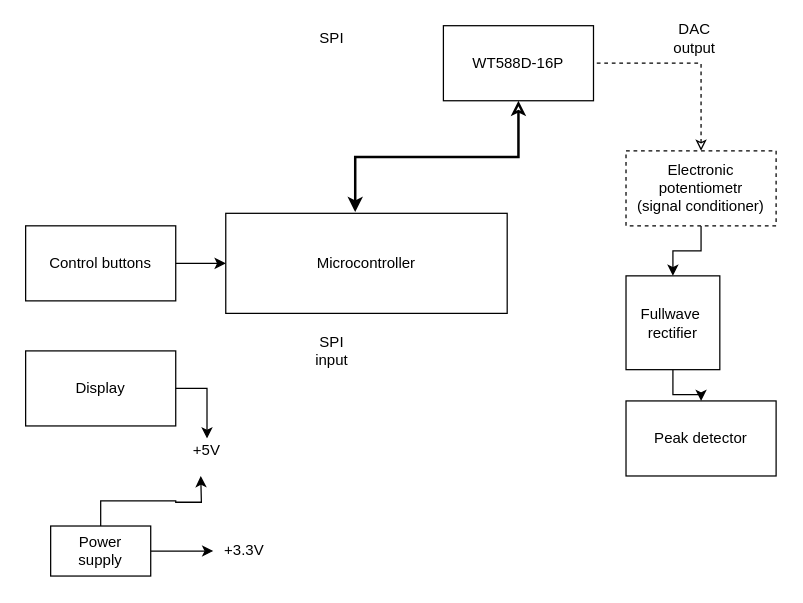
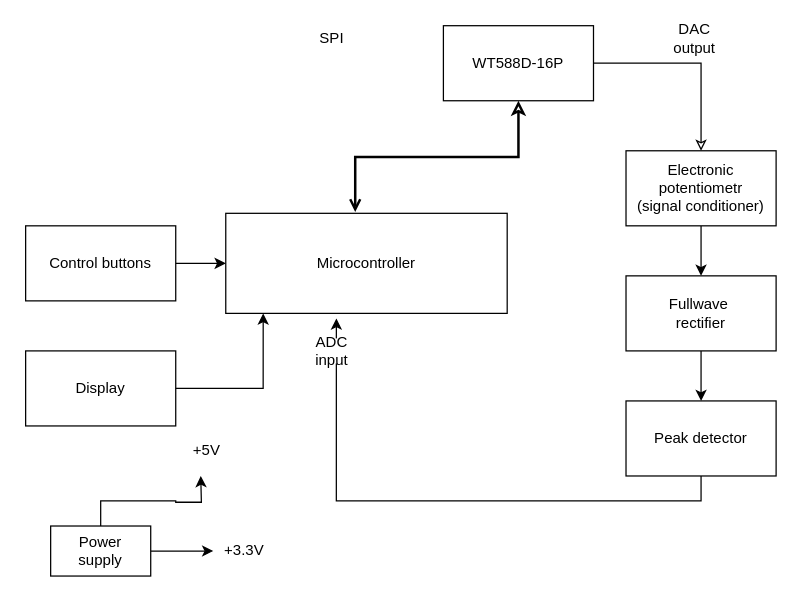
edge "WT588D-16P" -> "Electronic potentiometr (signal conditioner)": style dashed -> solid
node "Electronic potentiometr (signal conditioner)": style dashed -> solid
edge "WT588D-16P" -- "Microcontroller": arrowhead classic -> open
node "Fullwave rectifier": size 94x94 -> 150x75
node "SPI input": label "SPI input" -> "ADC input"
edge "Display" -> "+5V": now "Display" -> "Microcontroller"
edge "Peak detector" -> "Microcontroller": added
